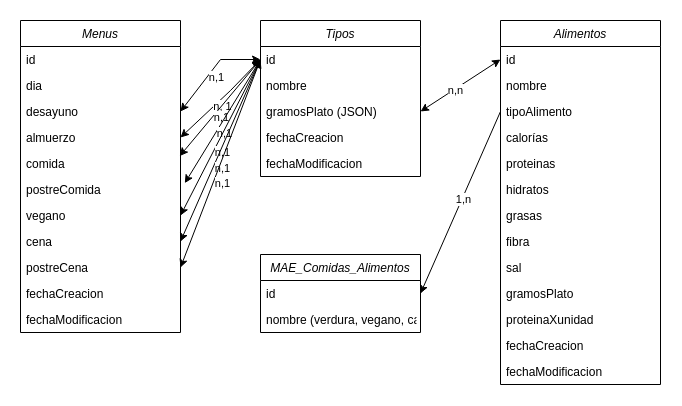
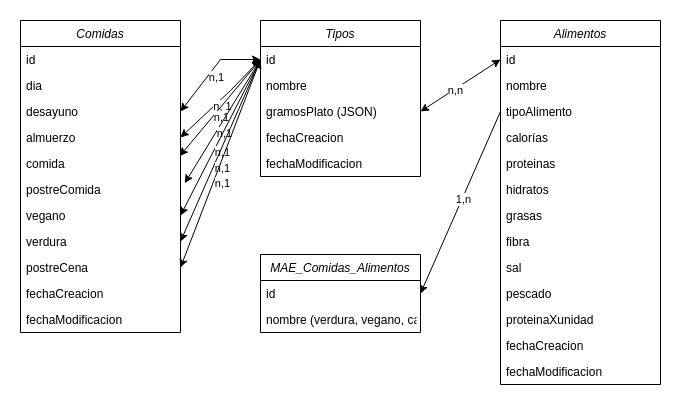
node "Menus": label "Menus" -> "Comidas"
node "cena": label "cena" -> "verdura"
node "gramosPlato": label "gramosPlato" -> "pescado"
